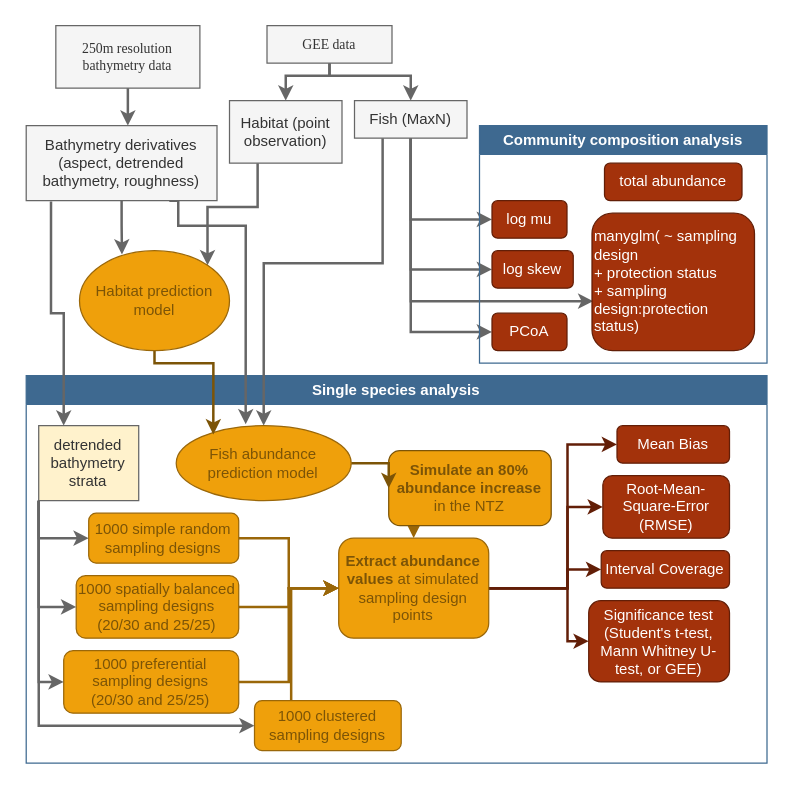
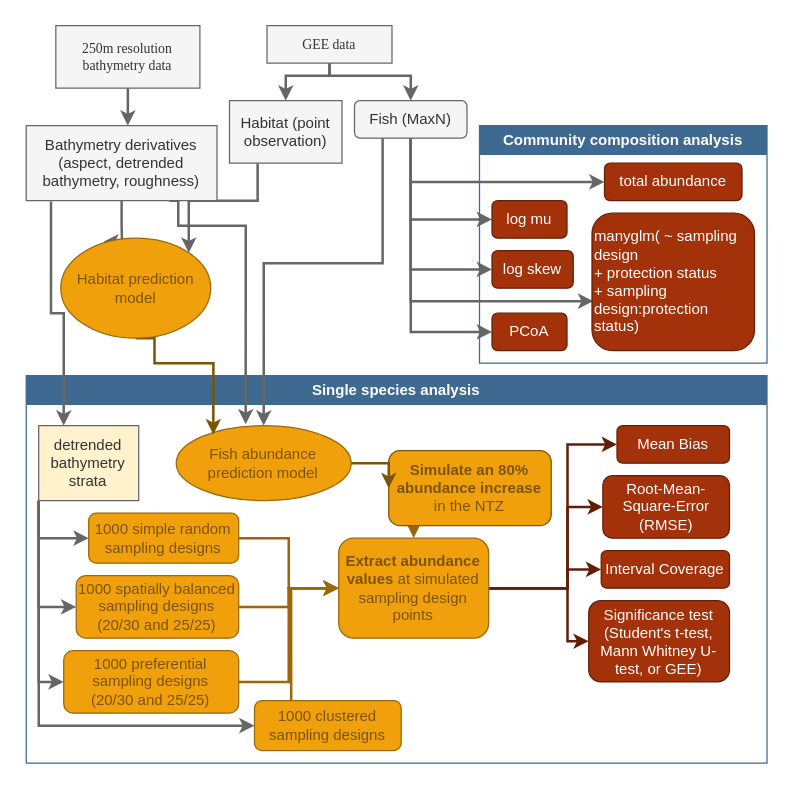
node "Fish (MaxN)": shape rectangle -> rounded rectangle
edge "Fish (MaxN)" -> "total abundance": added
node "Habitat prediction model": moved (154, 301) -> (136, 288)
